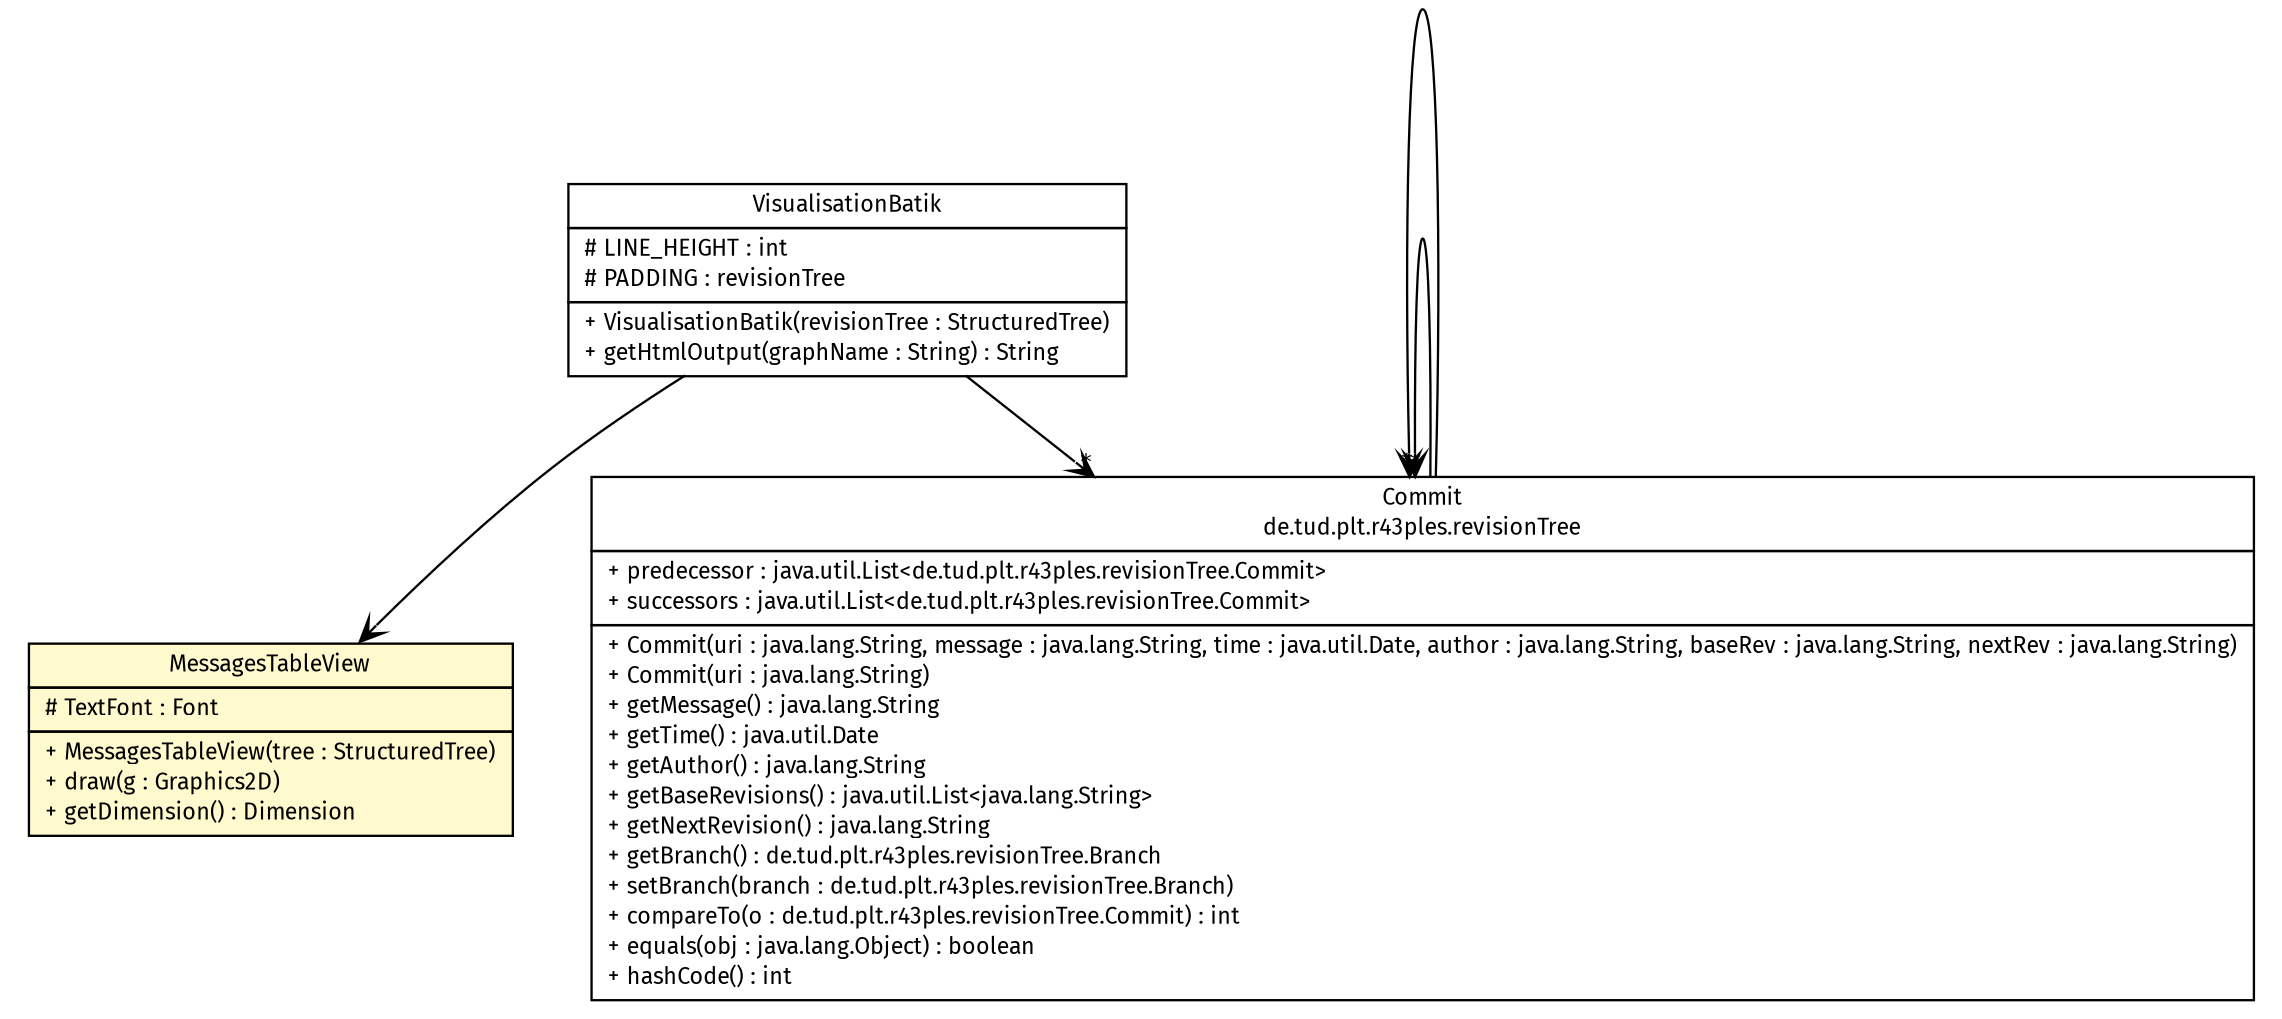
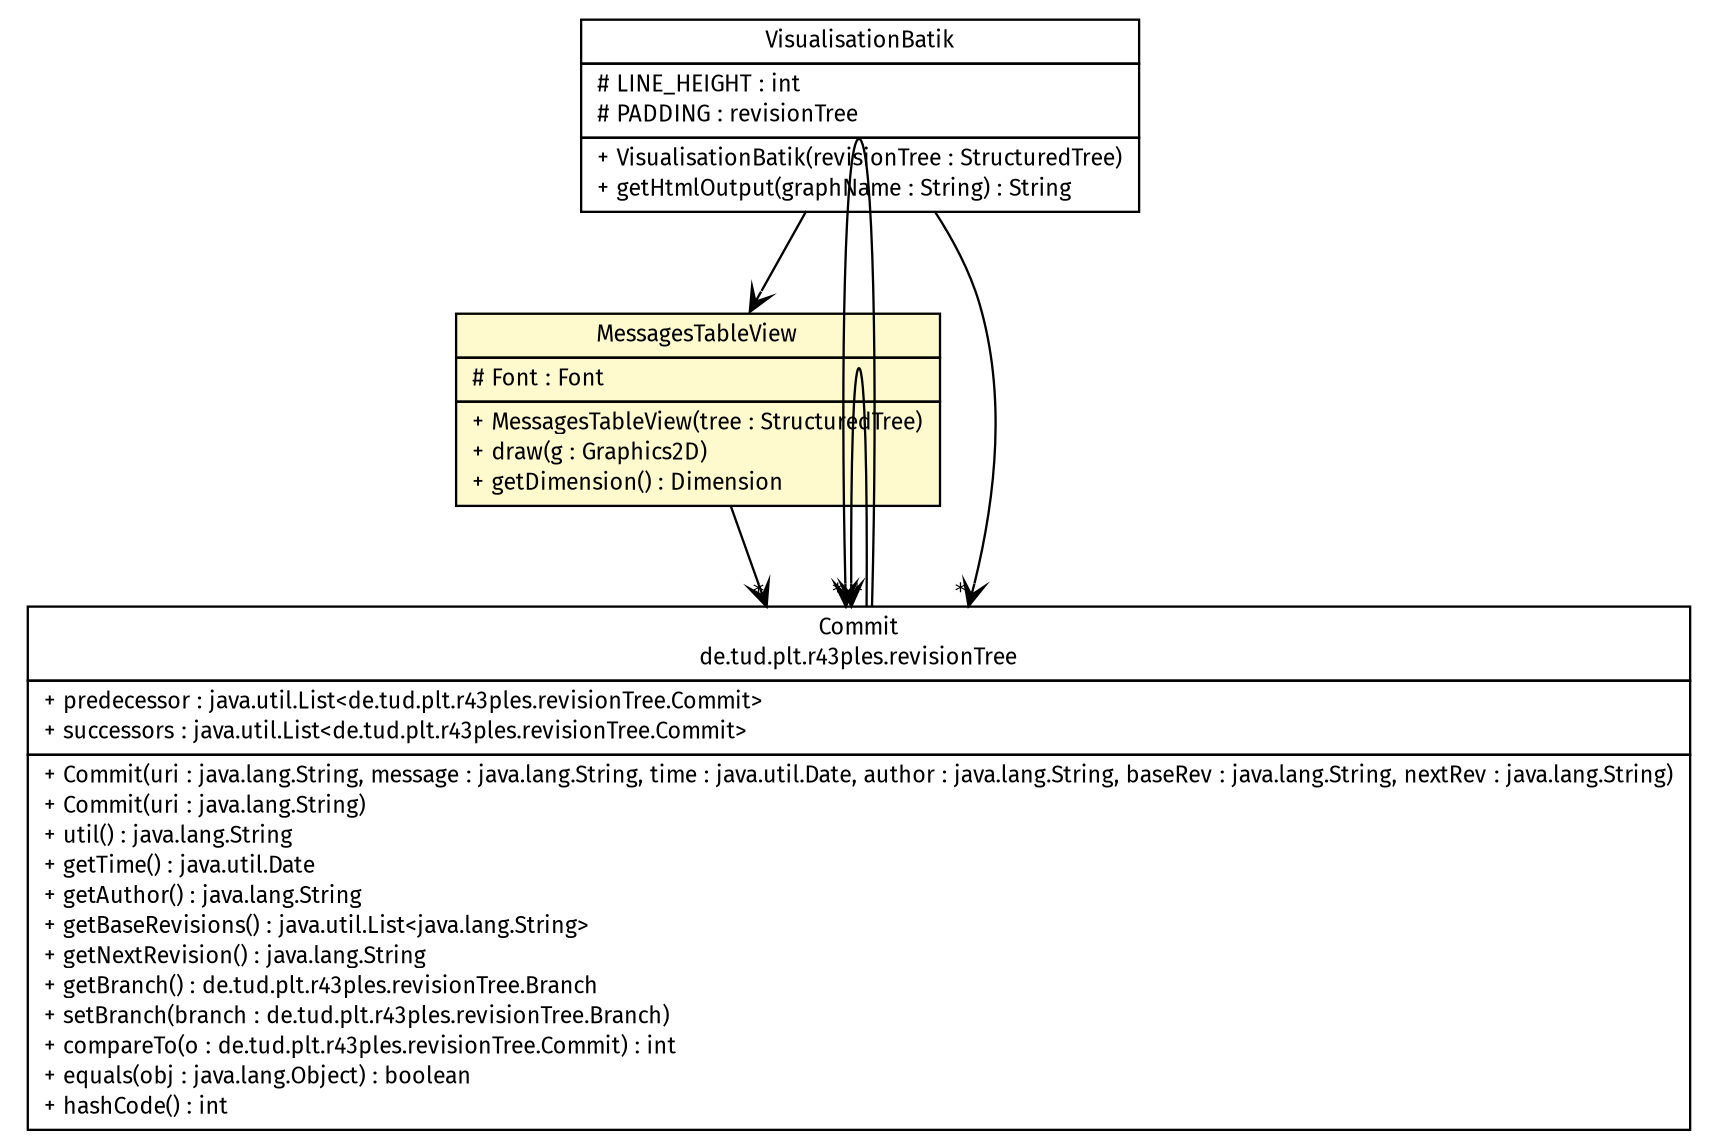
edge "MessagesTableView" -> "Commit": added
node "Commit": text "+ getMessage() : java.lang.String" -> "+ util() : java.lang.String"
node "MessagesTableView": text "# TextFont : Font" -> "# Font : Font"
